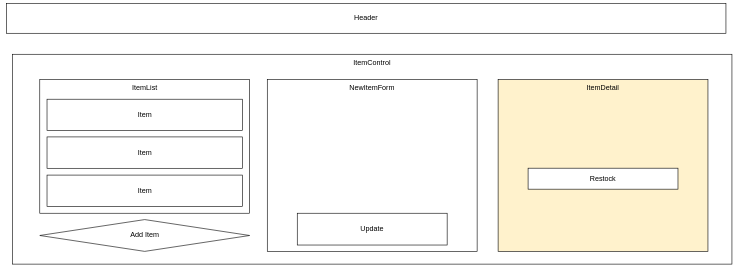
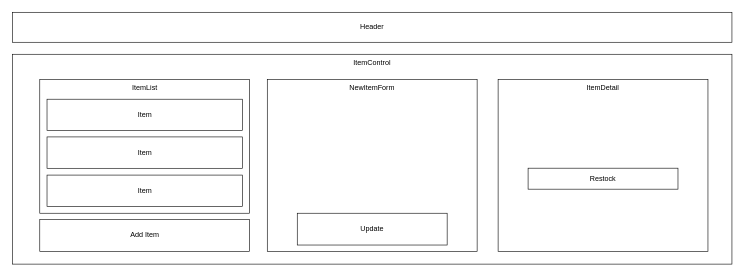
node "Header": moved (366, 18) -> (372, 27)
node "ItemDetail": fillcolor #fff2cc -> #ffffff
node "Add Item": shape diamond -> rectangle
